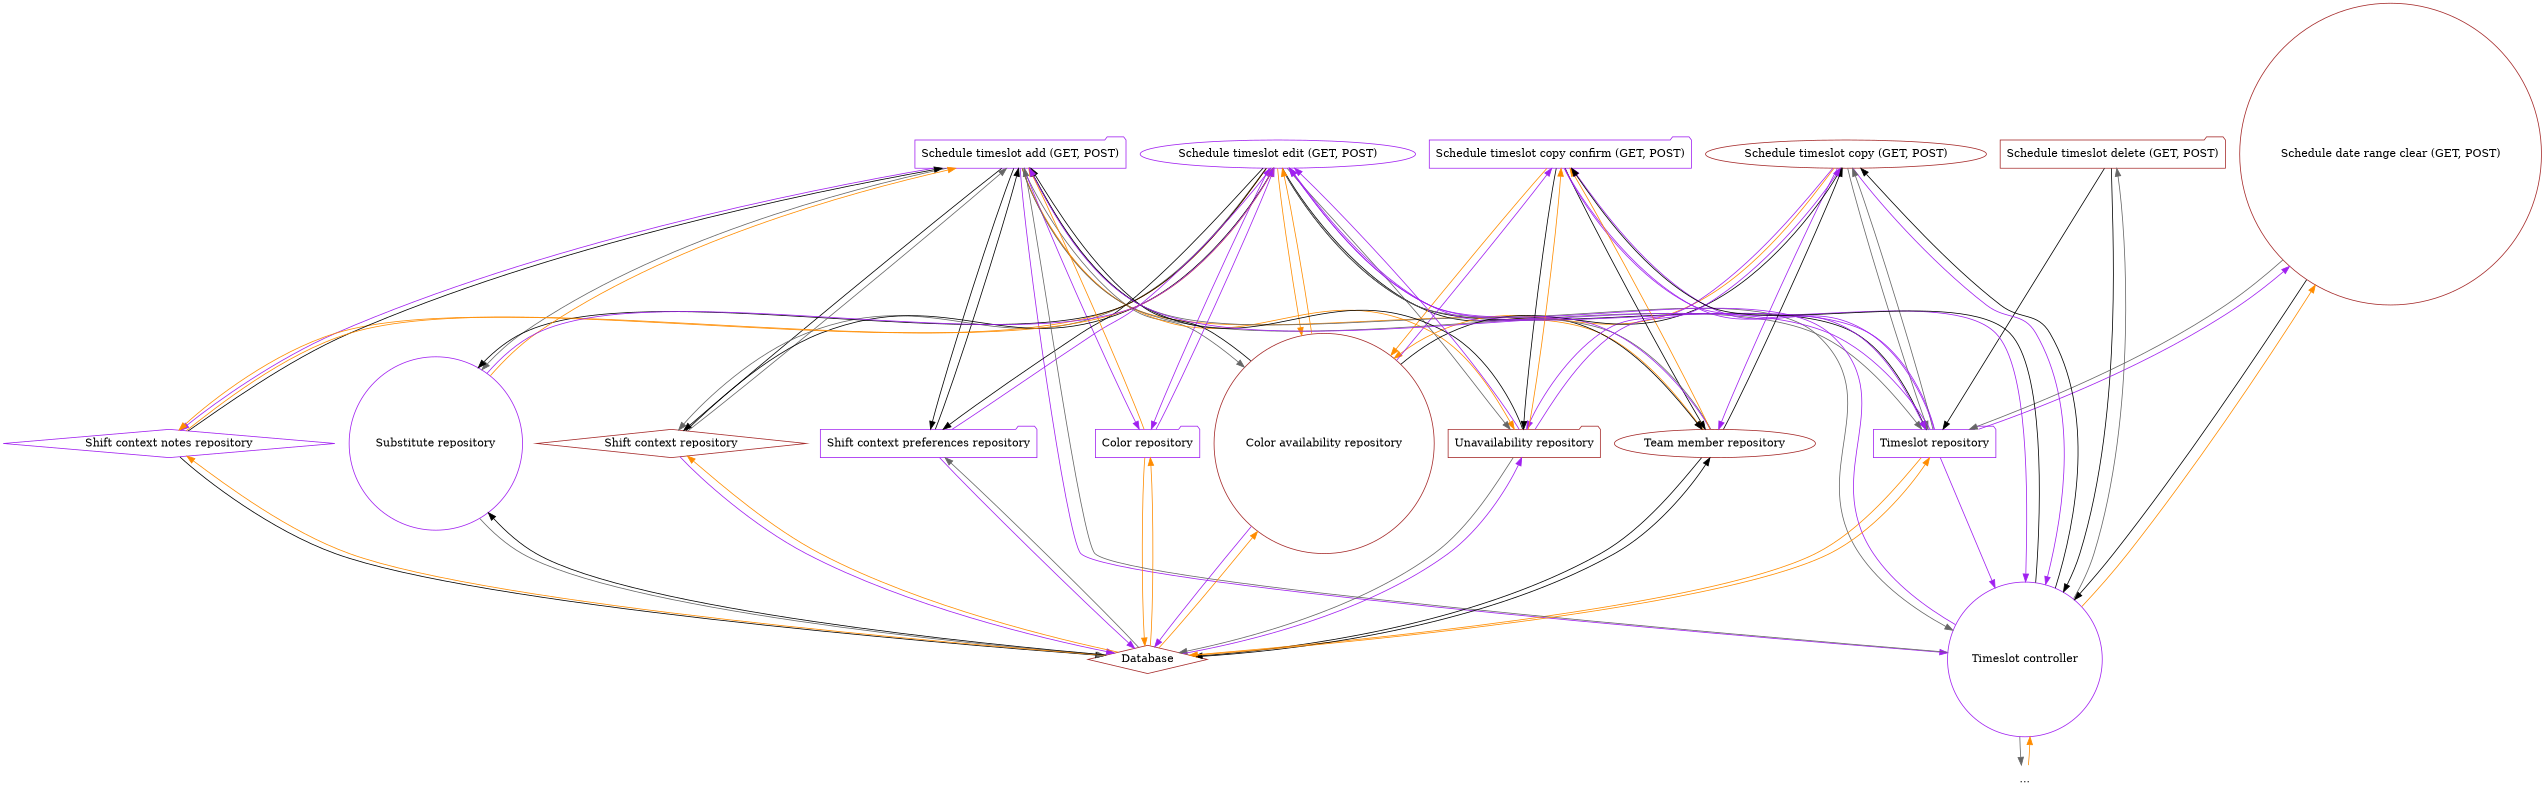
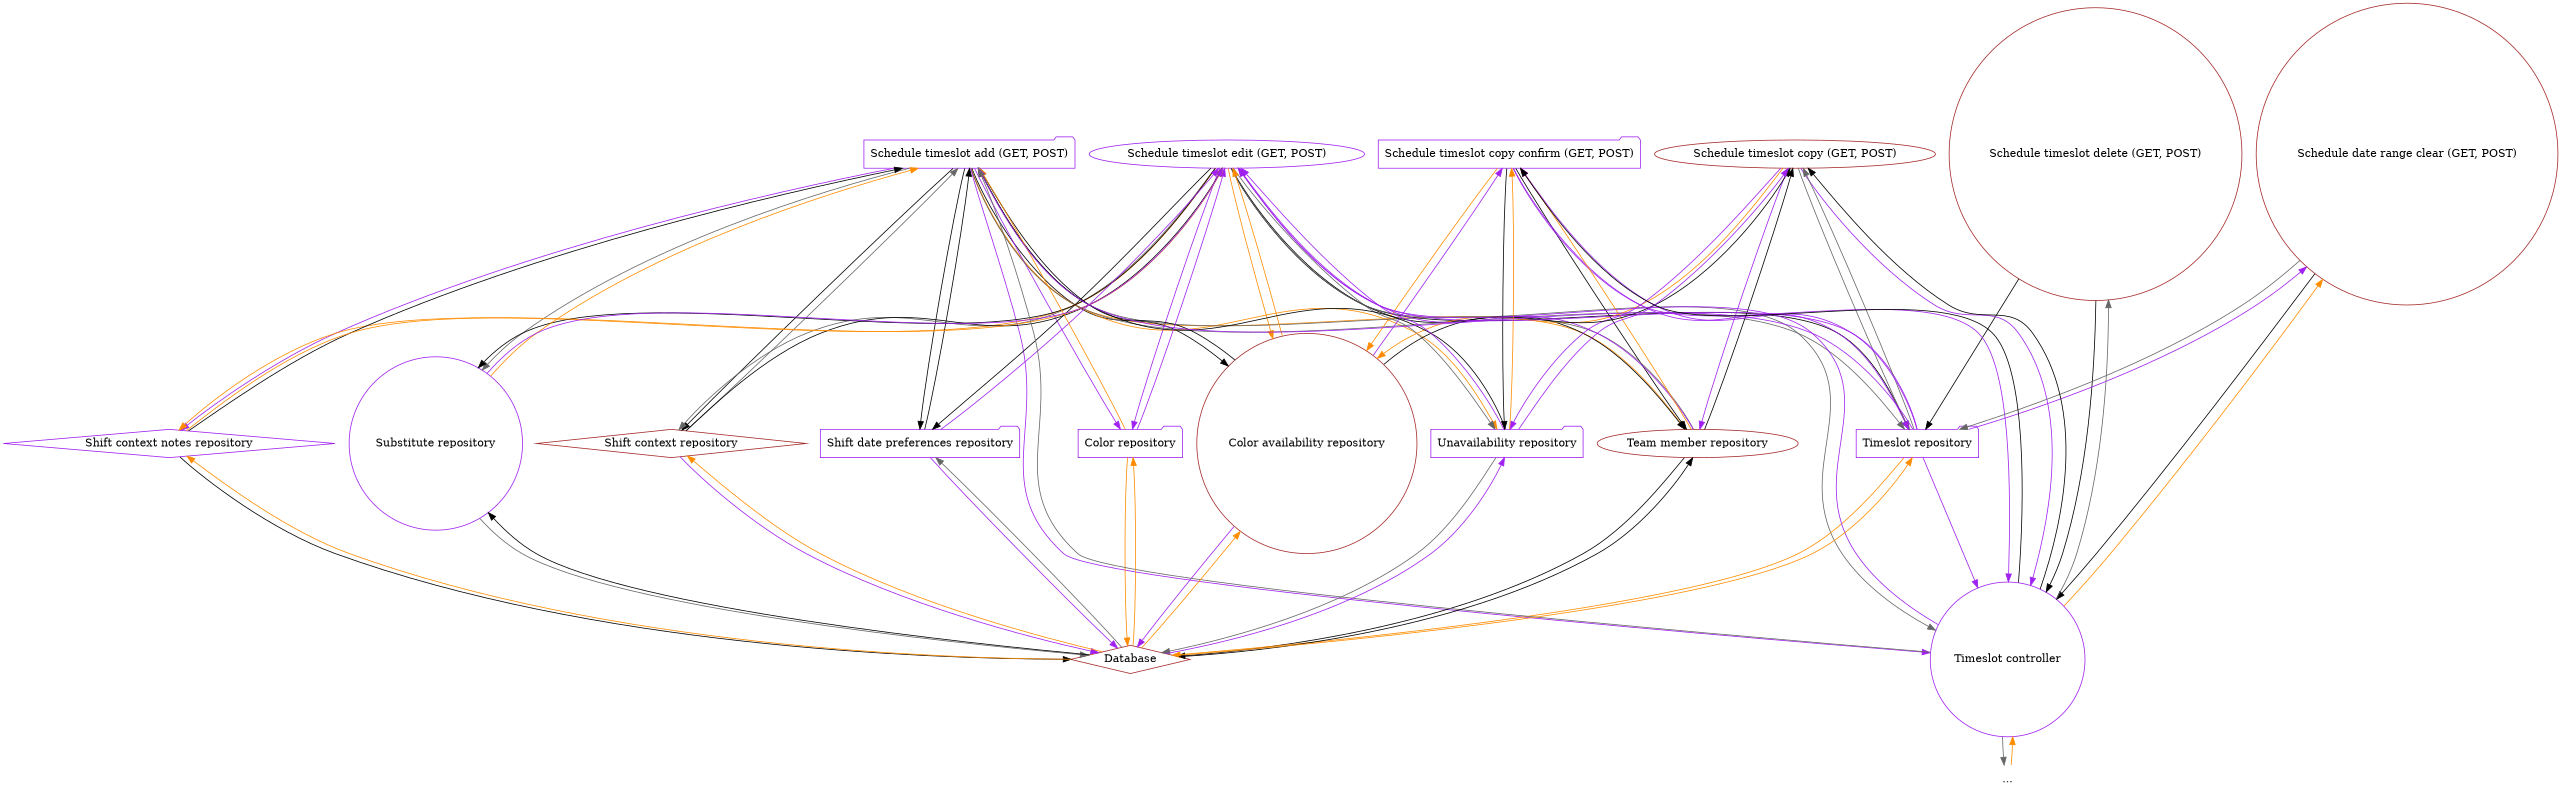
node "Schedule timeslot delete (GET, POST)": shape folder -> circle
edge "Schedule timeslot add (GET, POST)" -> "Color availability repository": color gray40 -> black
node "Shift context preferences repository": label "Shift context preferences repository" -> "Shift date preferences repository"
node "Unavailability repository": color brown -> purple
